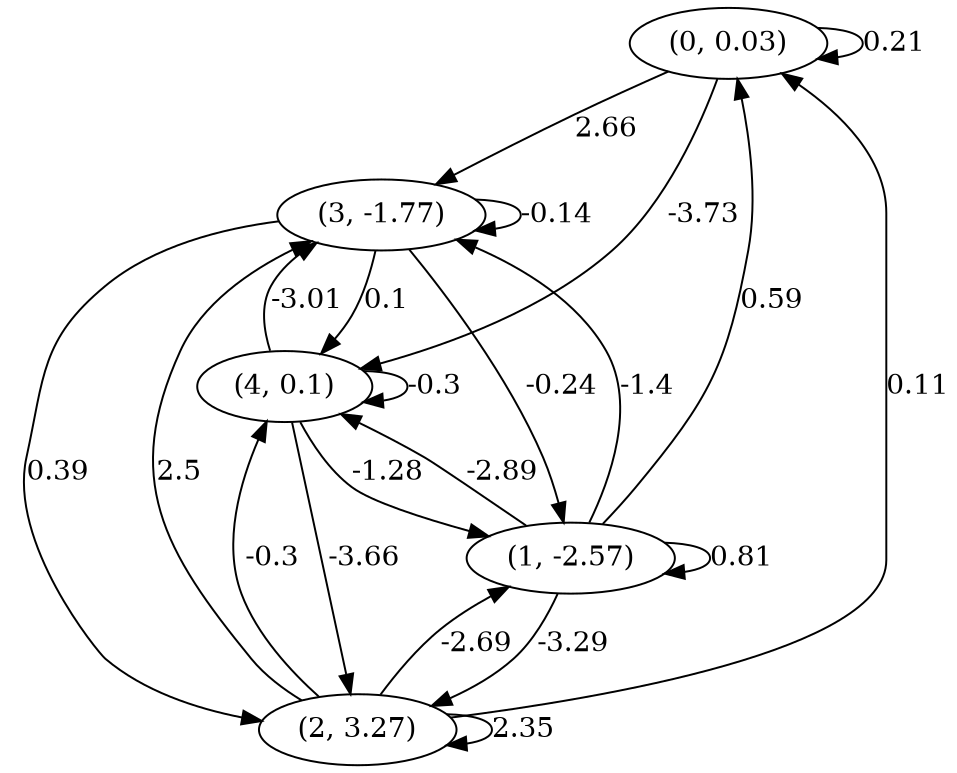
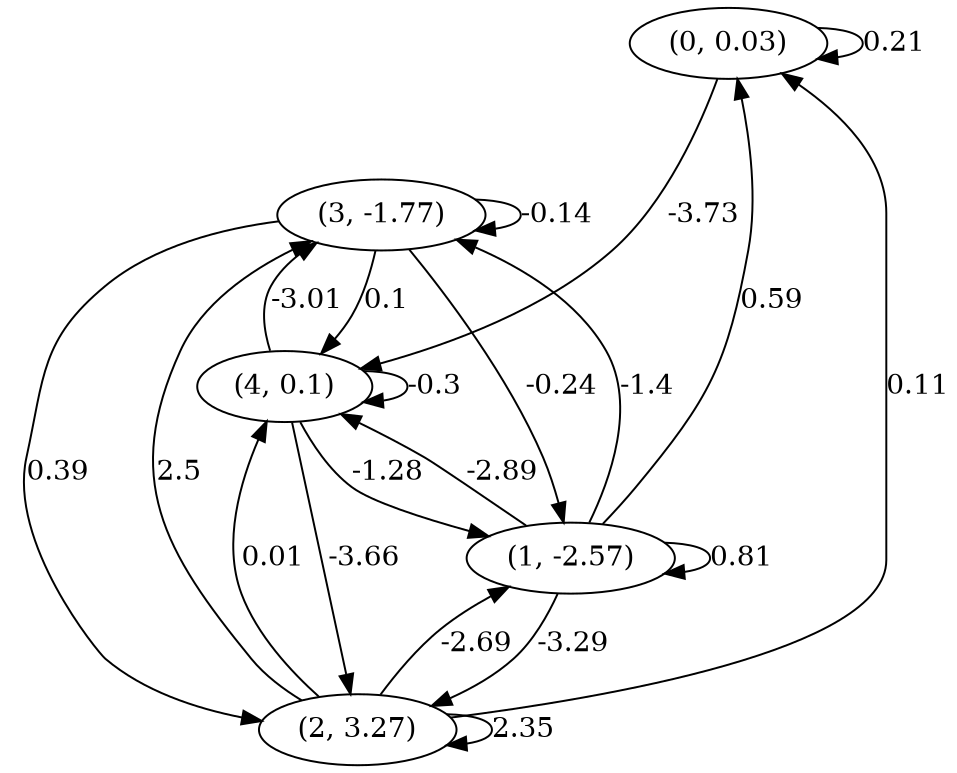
edge "(0, 0.03)" -> "(3, -1.77)": removed, label "2.66"
edge "(2, 3.27)" -> "(4, 0.1)": label "-0.3" -> "0.01"
